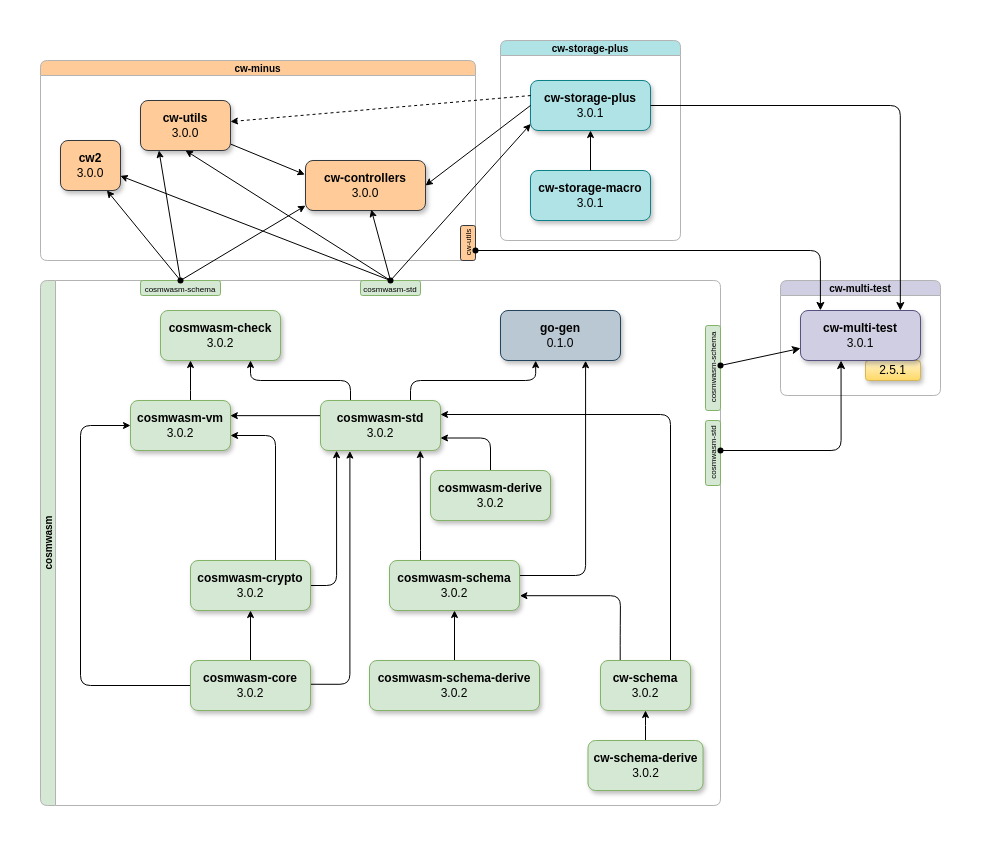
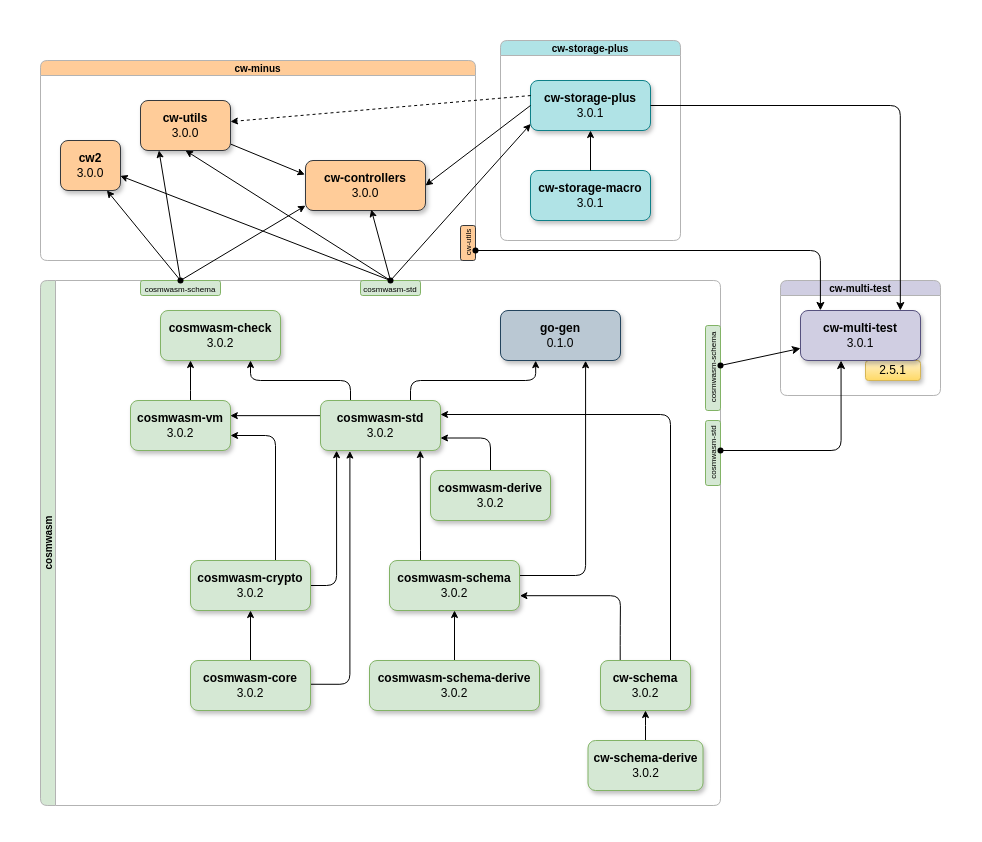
edge "cosmwasm-core 3.0.2" -> "cosmwasm-vm 3.0.2": removed
